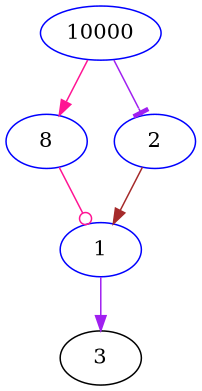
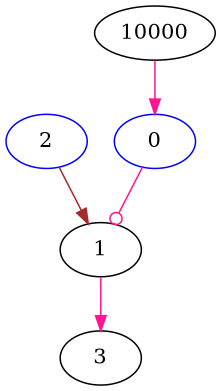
node "10000": color blue -> black
edge "10000" -> "2": removed
node "8": label "8" -> "0"
node "1": color blue -> black
edge "1" -> "3": color purple -> deeppink
